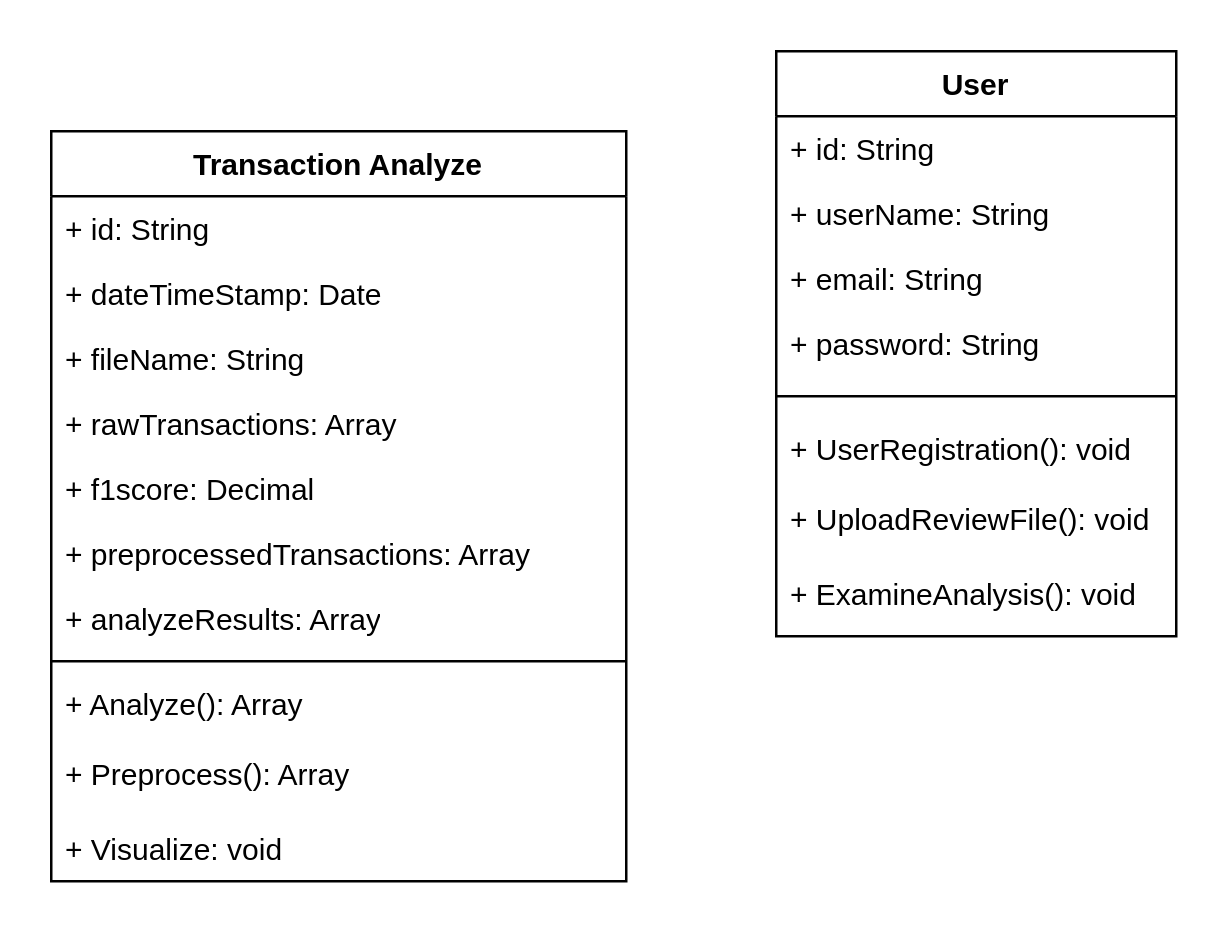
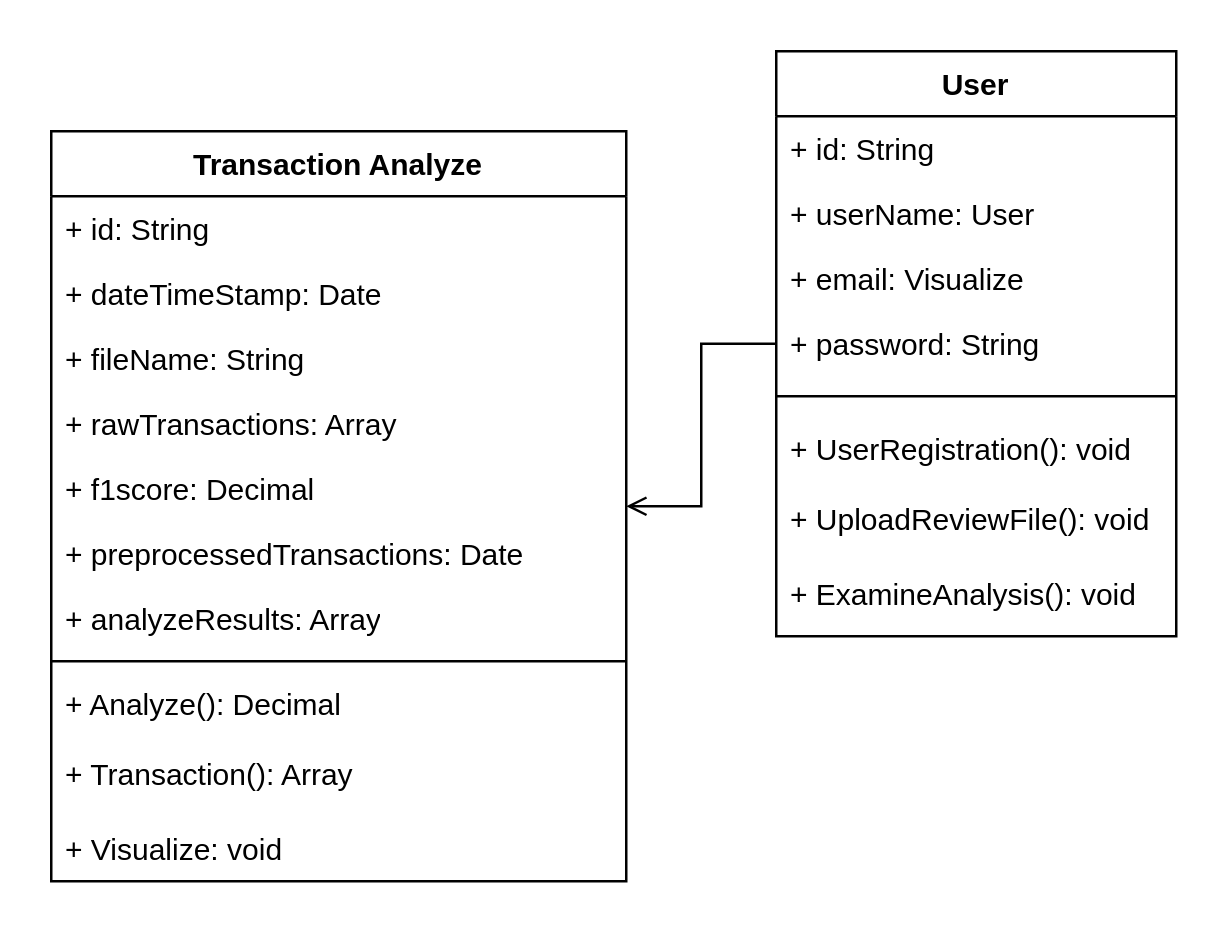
node "+ userName: String": label "+ userName: String" -> "+ userName: User"
node "+ email: String": label "+ email: String" -> "+ email: Visualize"
edge "+ password: String" -> "Transaction Analyze": added
node "+ preprocessedTransactions: Array": label "+ preprocessedTransactions: Array" -> "+ preprocessedTransactions: Date"
node "+ Analyze(): Array": label "+ Analyze(): Array" -> "+ Analyze(): Decimal"
node "+ Preprocess(): Array": label "+ Preprocess(): Array" -> "+ Transaction(): Array"
